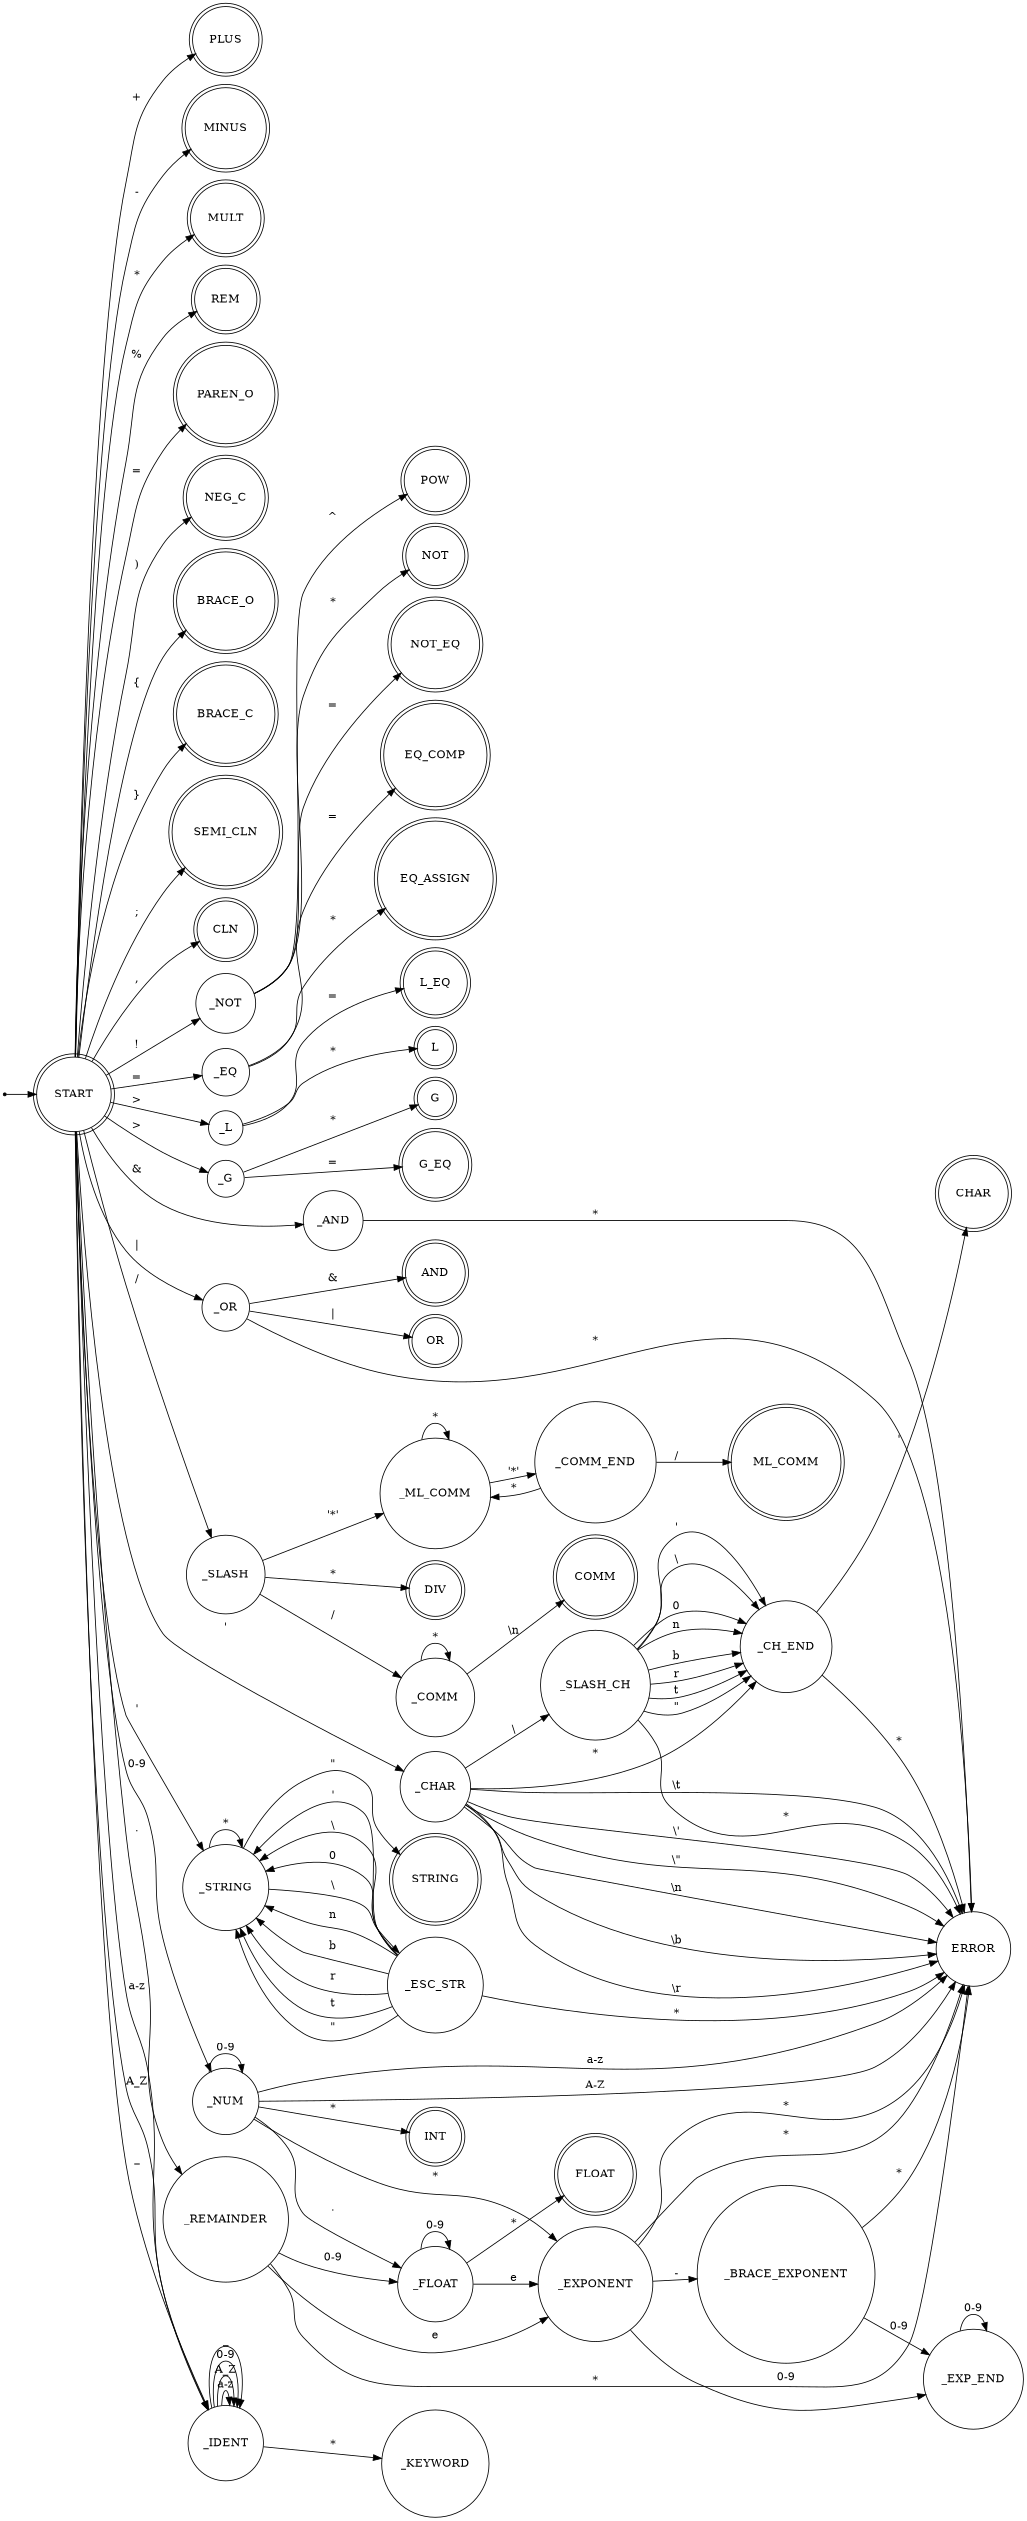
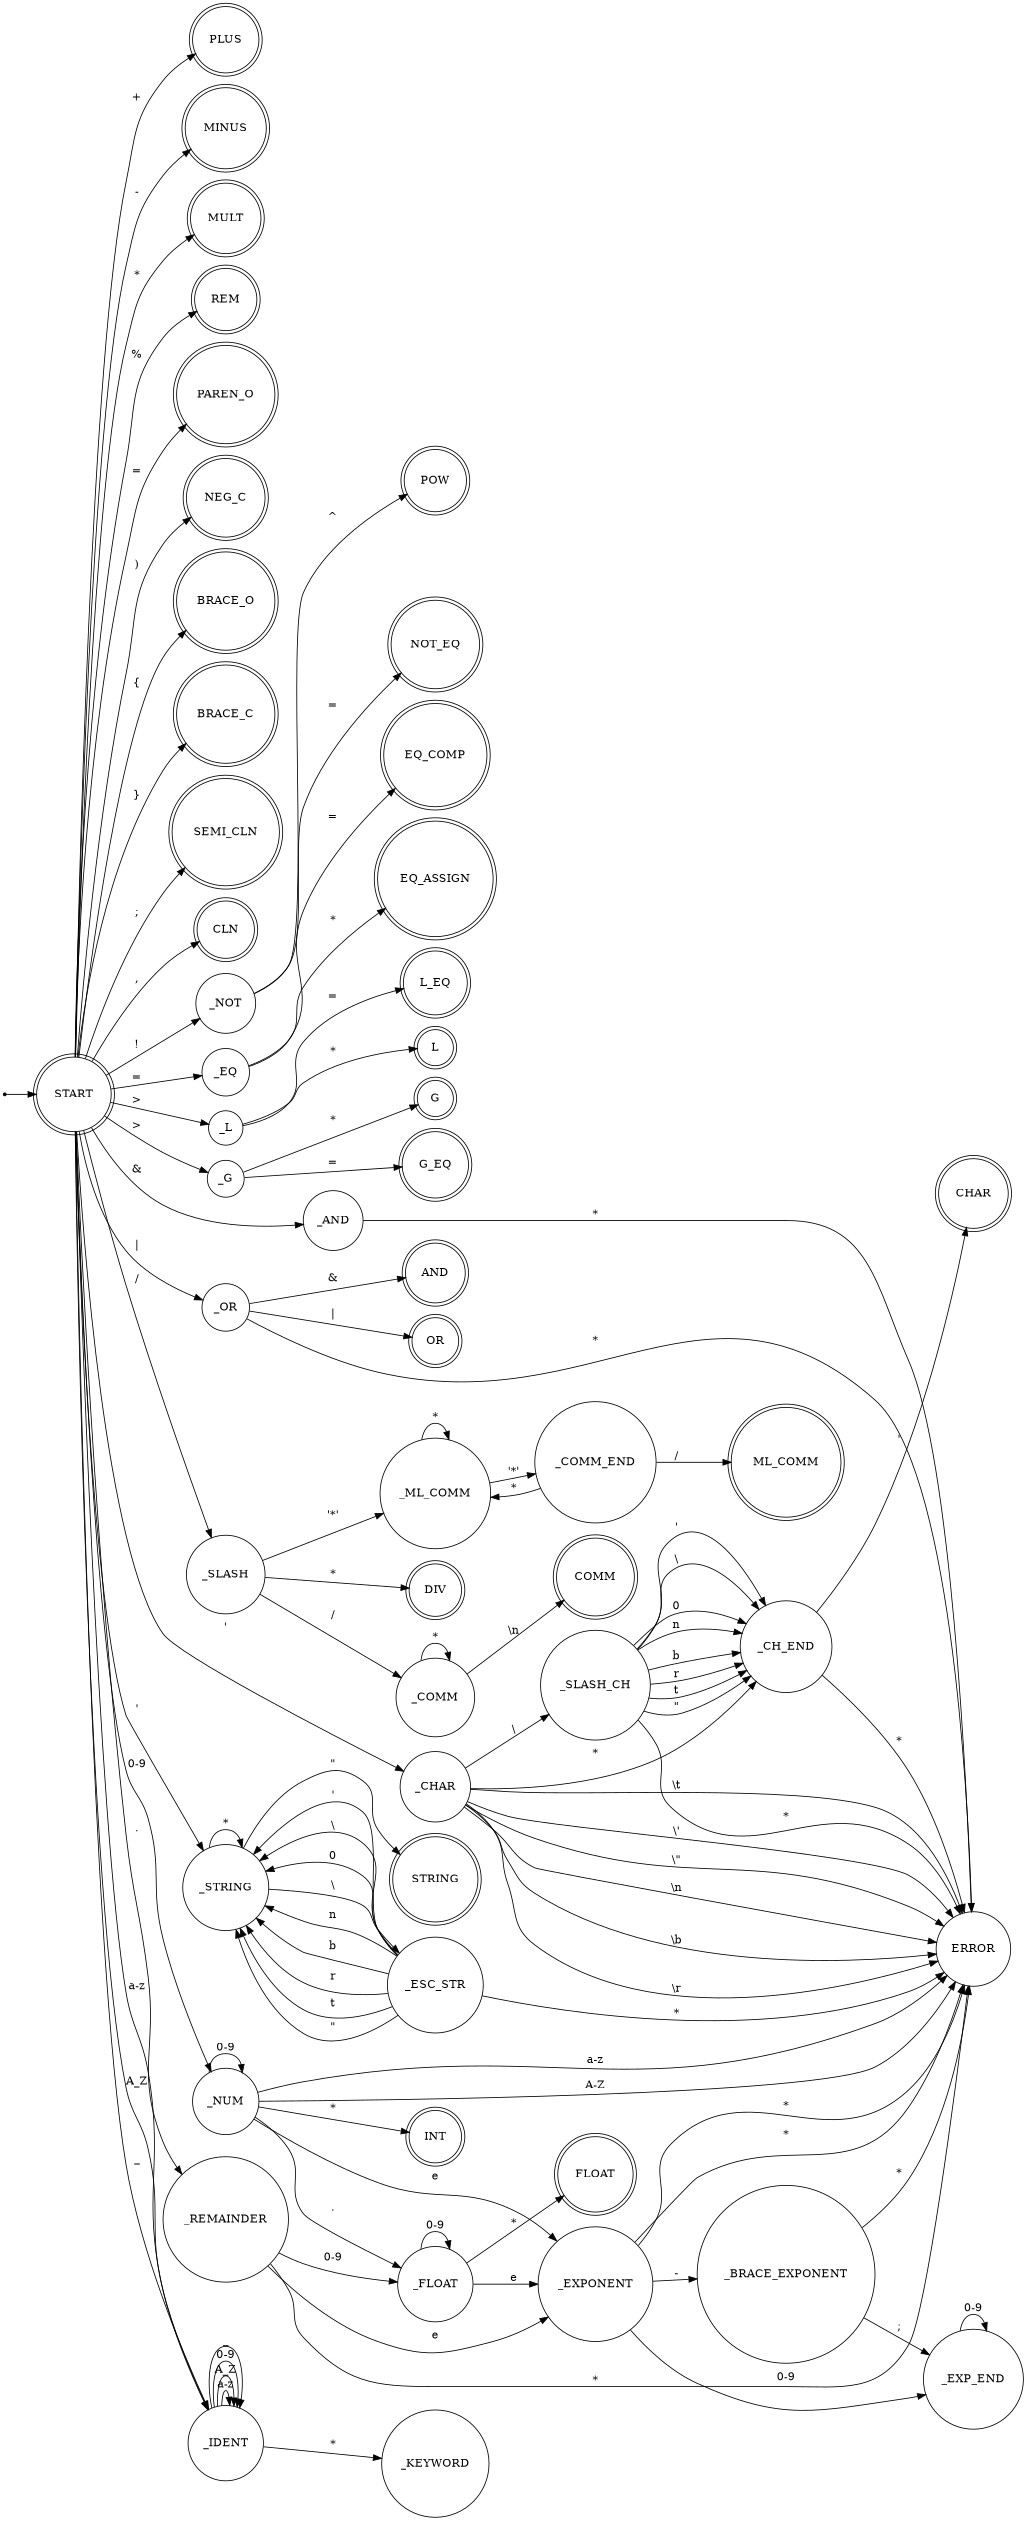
node "NOT": removed
edge "_NUM" -> "_EXPONENT": label "*" -> "e"
edge "_BRACE_EXPONENT" -> "_EXP_END": label "0-9" -> ";"
